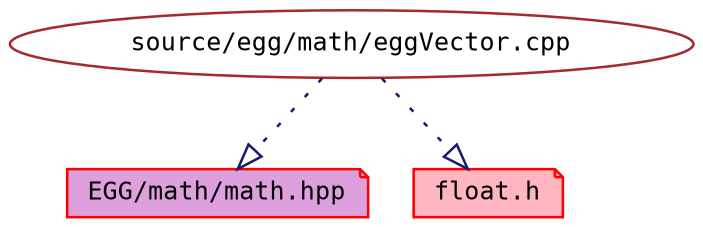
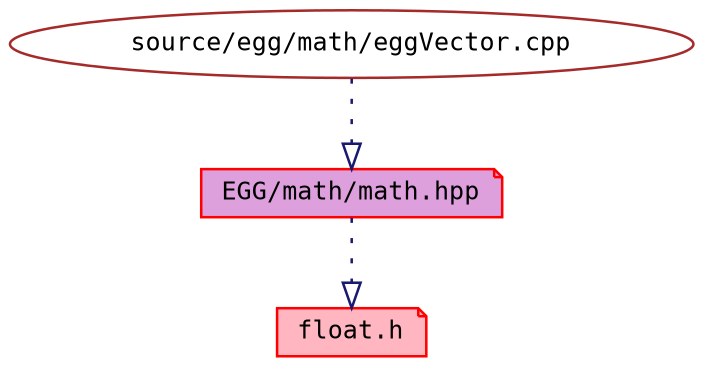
edge "source/egg/math/eggVector.cpp" -> "float.h": now "EGG/math/math.hpp" -> "float.h"
